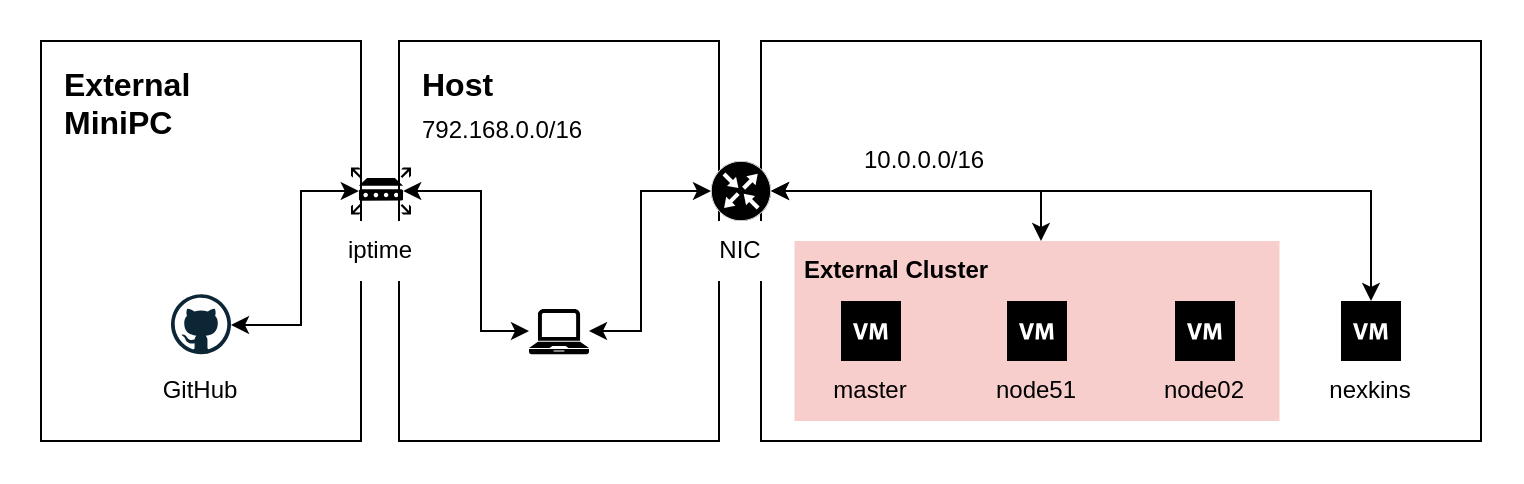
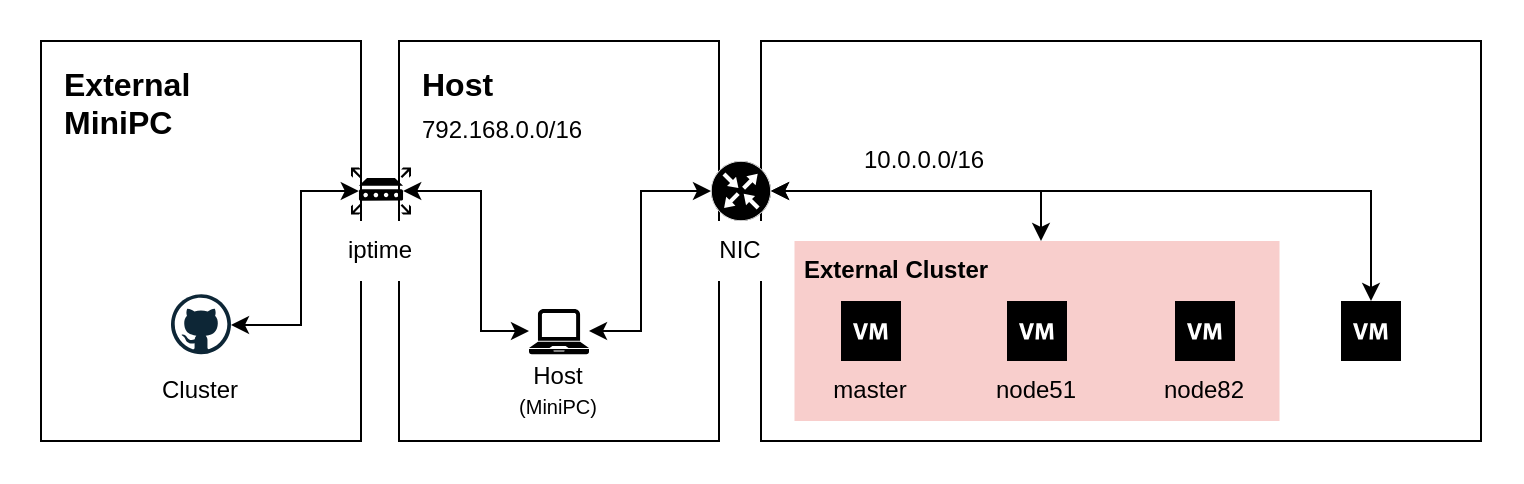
node "GitHub": label "GitHub" -> "Cluster"
node "Host (MiniPC)": added
node "node02": label "node02" -> "node82"
node "nexkins": removed
